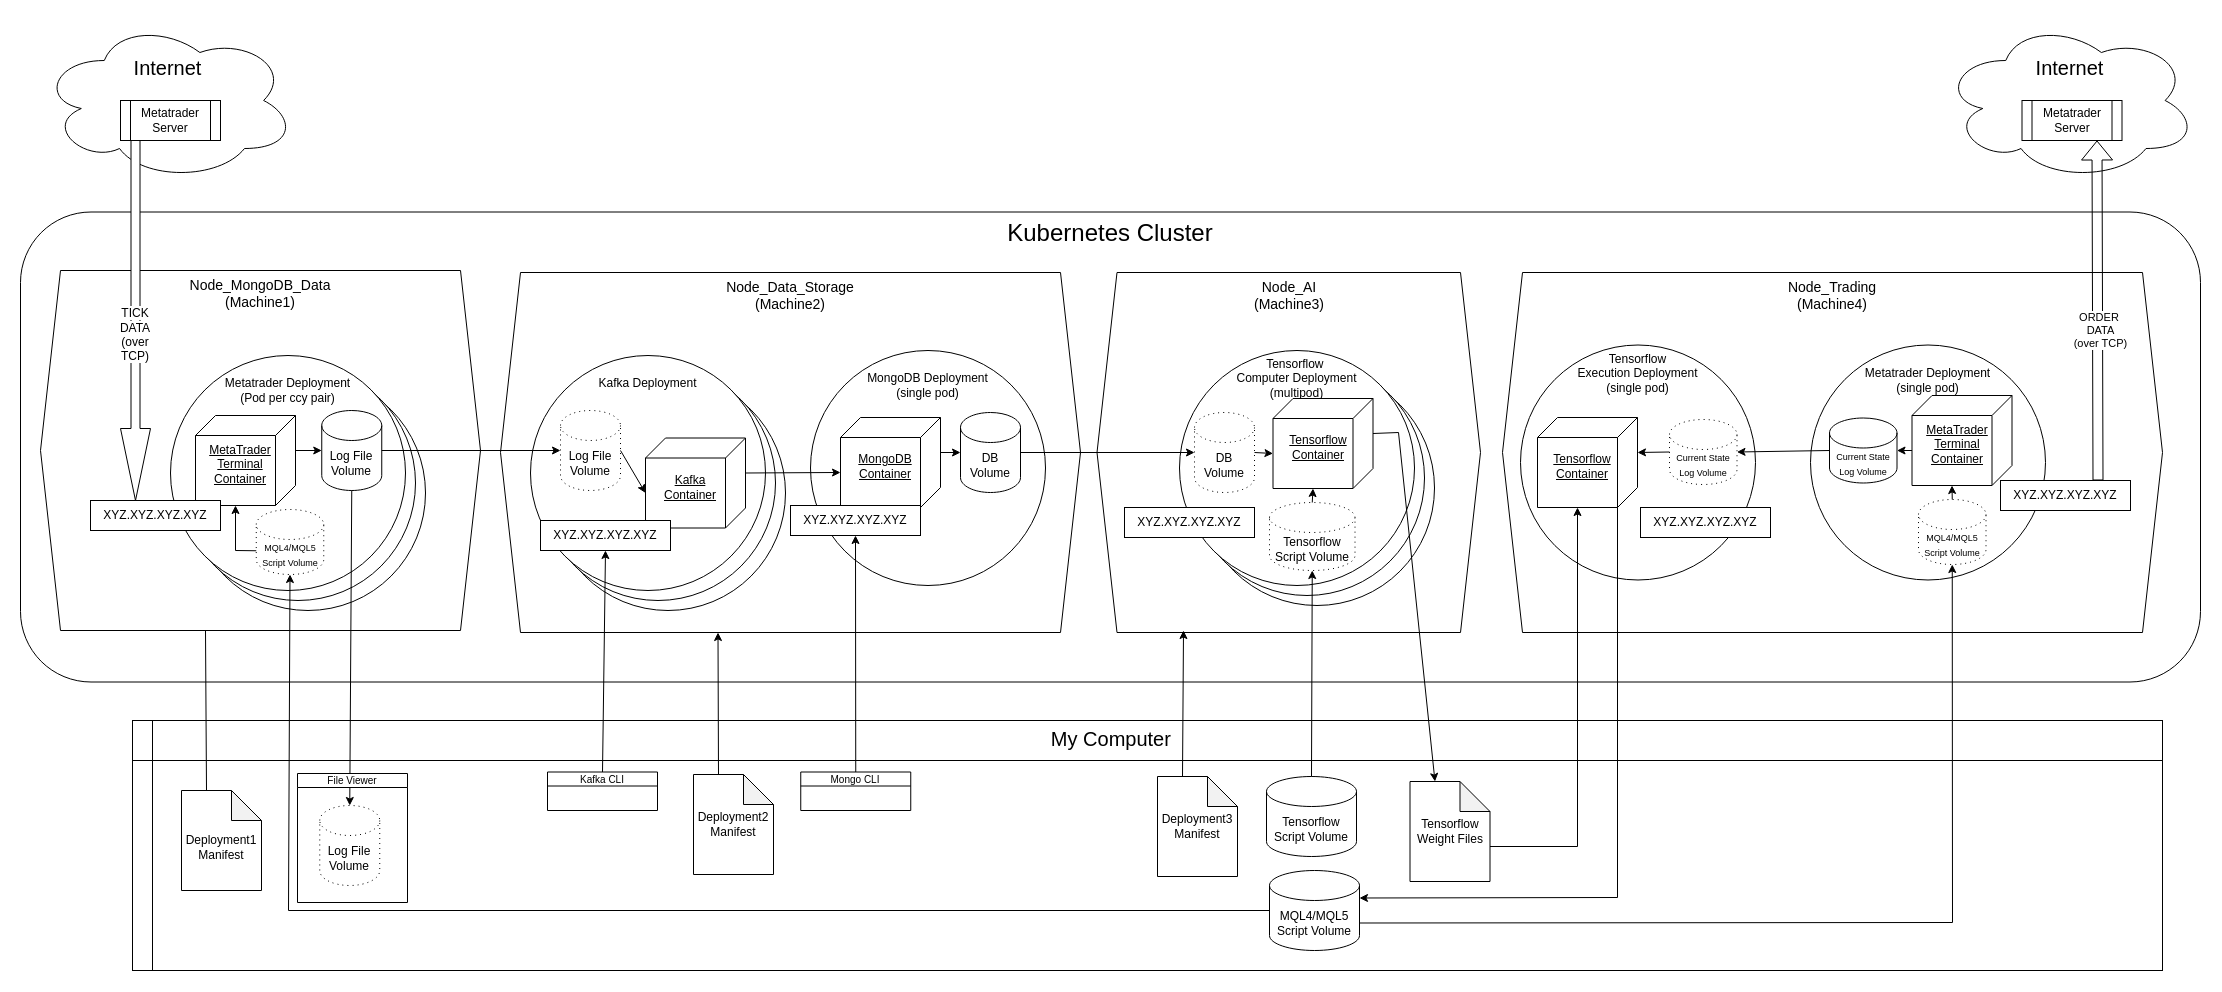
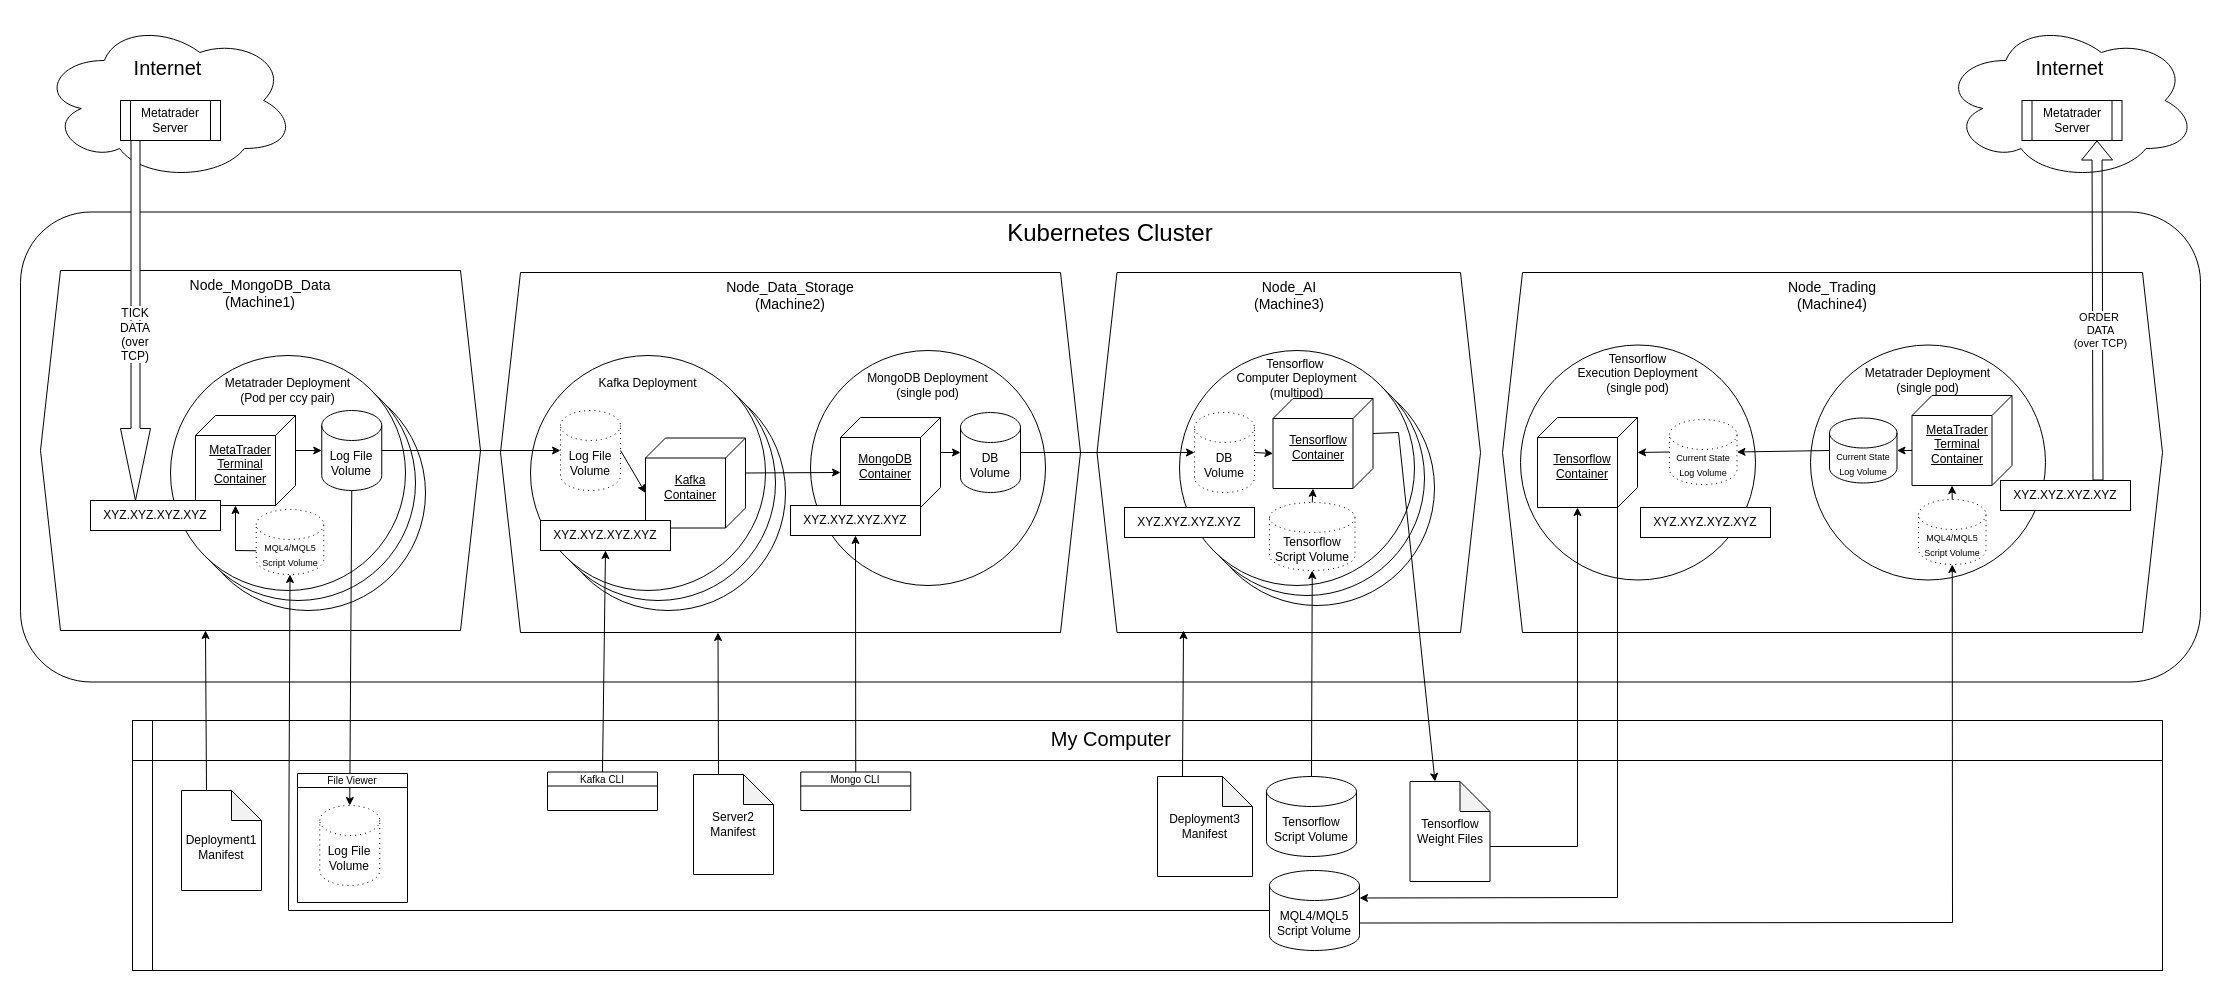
edge "Node_MongoDB_Data (Machine1)" -- "Deployment1 Manifest": arrowhead none -> classic
node "Deployment2 Manifest": label "Deployment2 Manifest" -> "Server2 Manifest"
node "Deployment3 Manifest": size 80x100 -> 95x100
